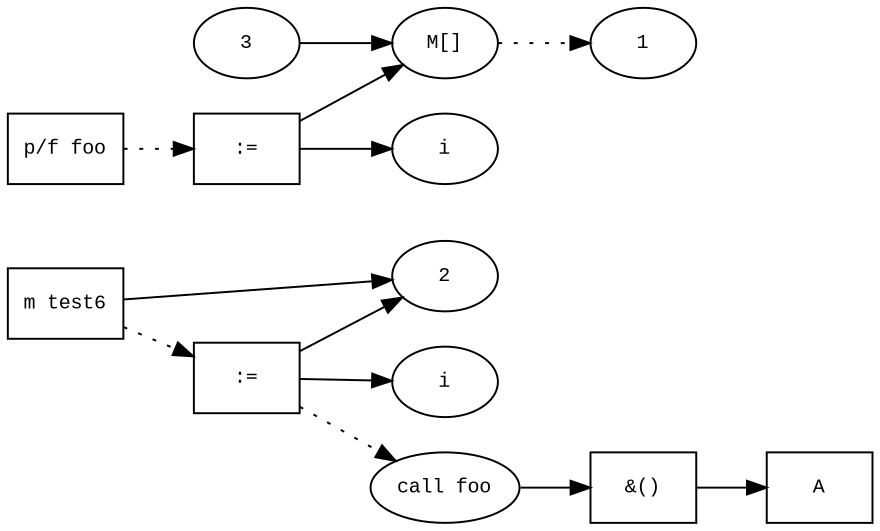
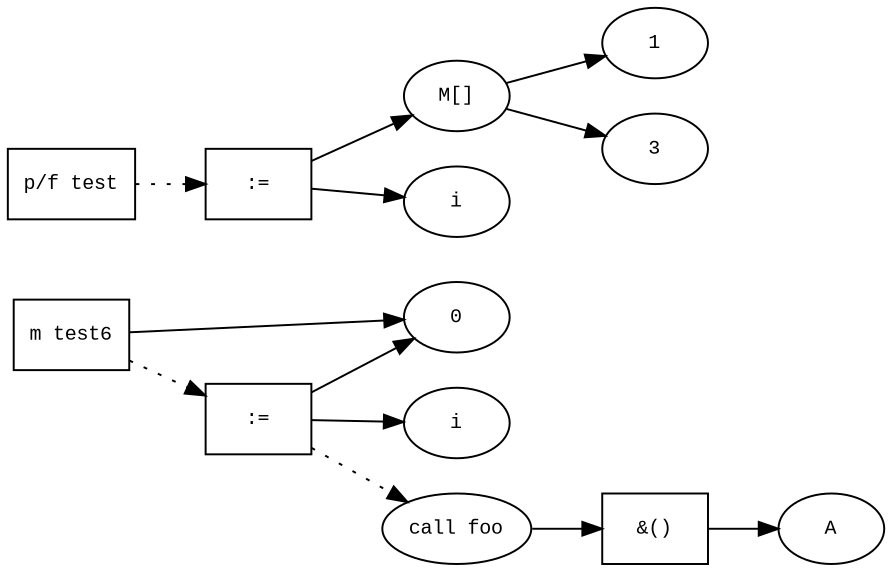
edge "3" -> "M[]": reversed
edge "M[]" -> "1": style dotted -> solid
node "p/f foo": label "p/f foo" -> "p/f test"
node "2": label "2" -> "0"
node "A": shape box -> ellipse
